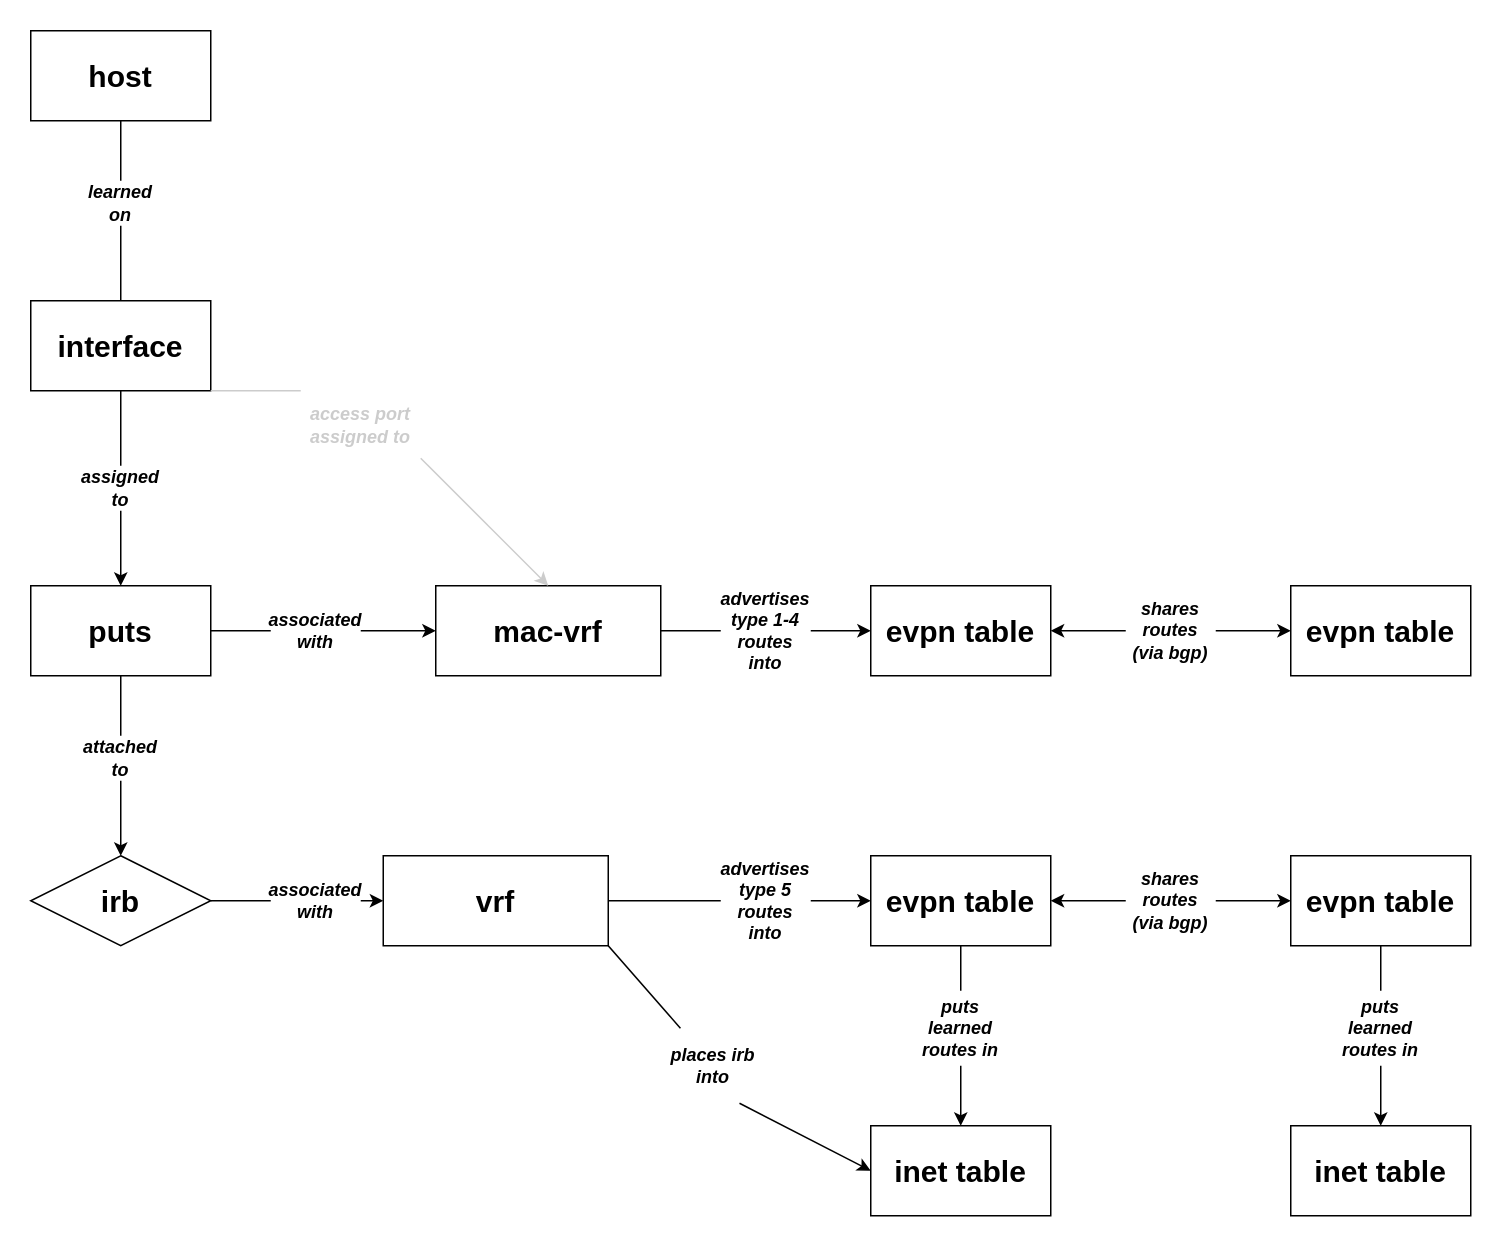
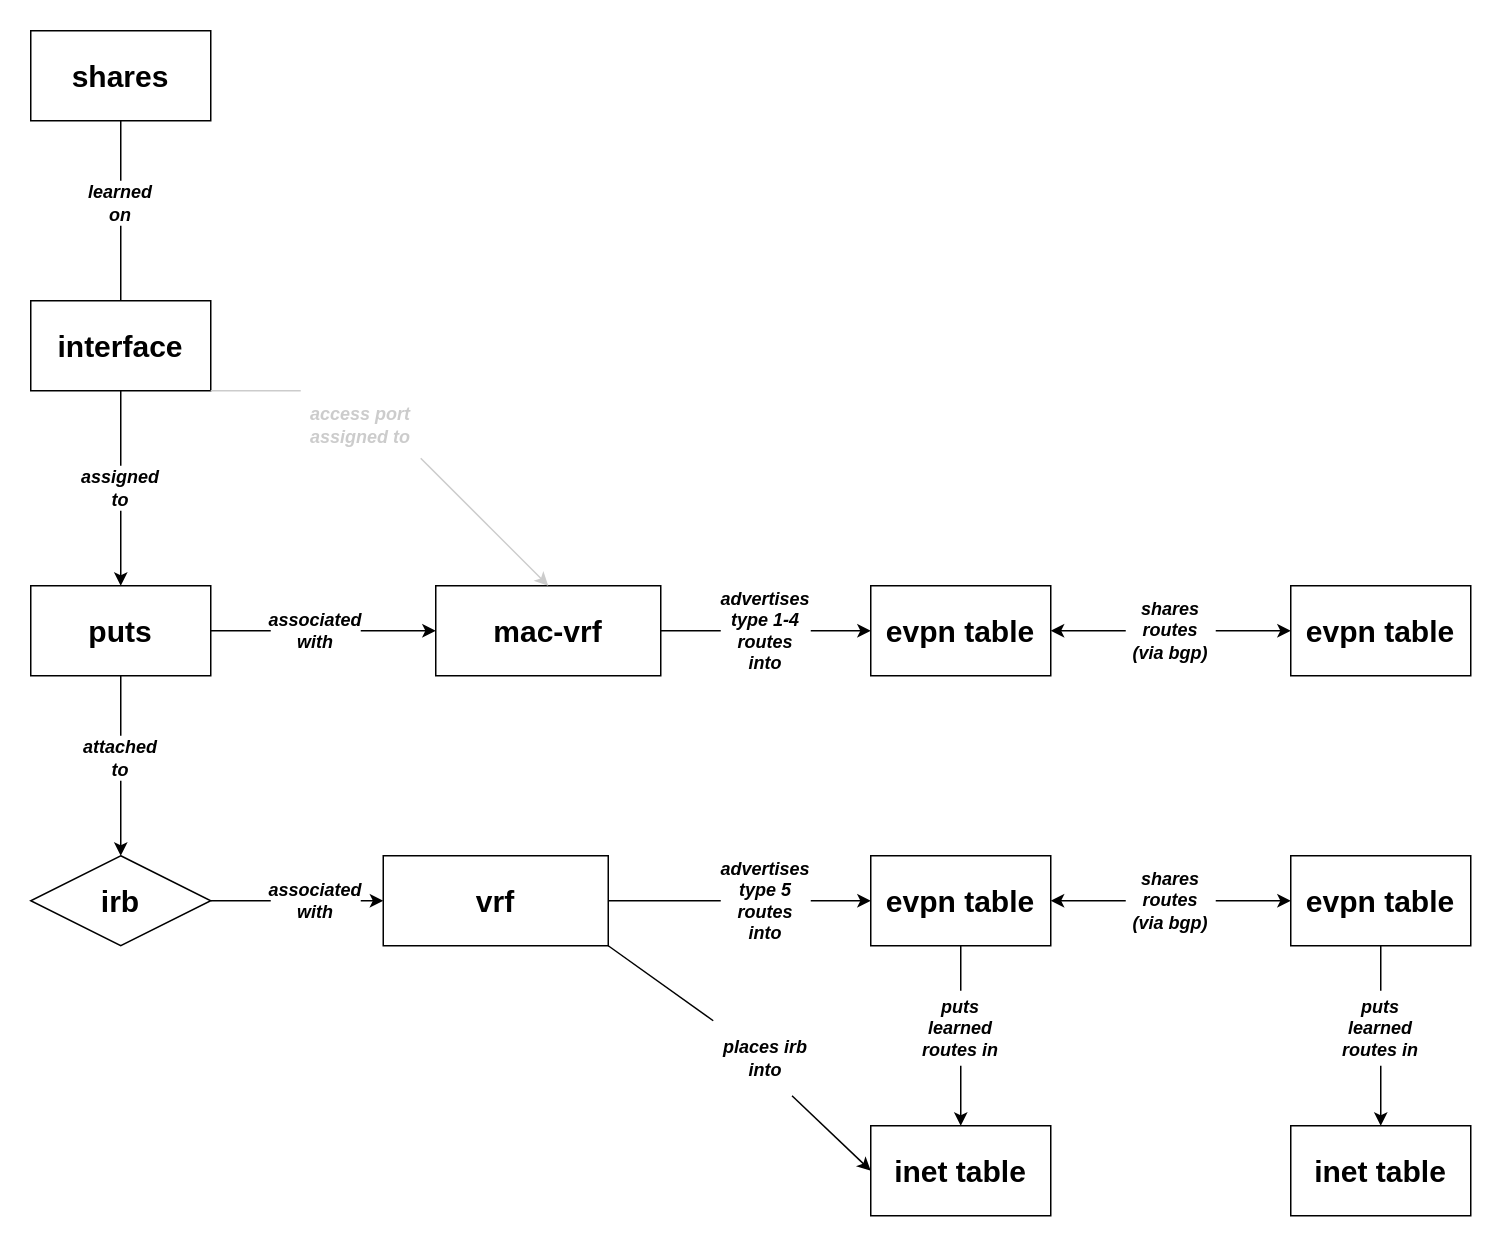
node "host": label "host" -> "shares"
node "places irb into": moved (713, 1066) -> (766, 1058)
